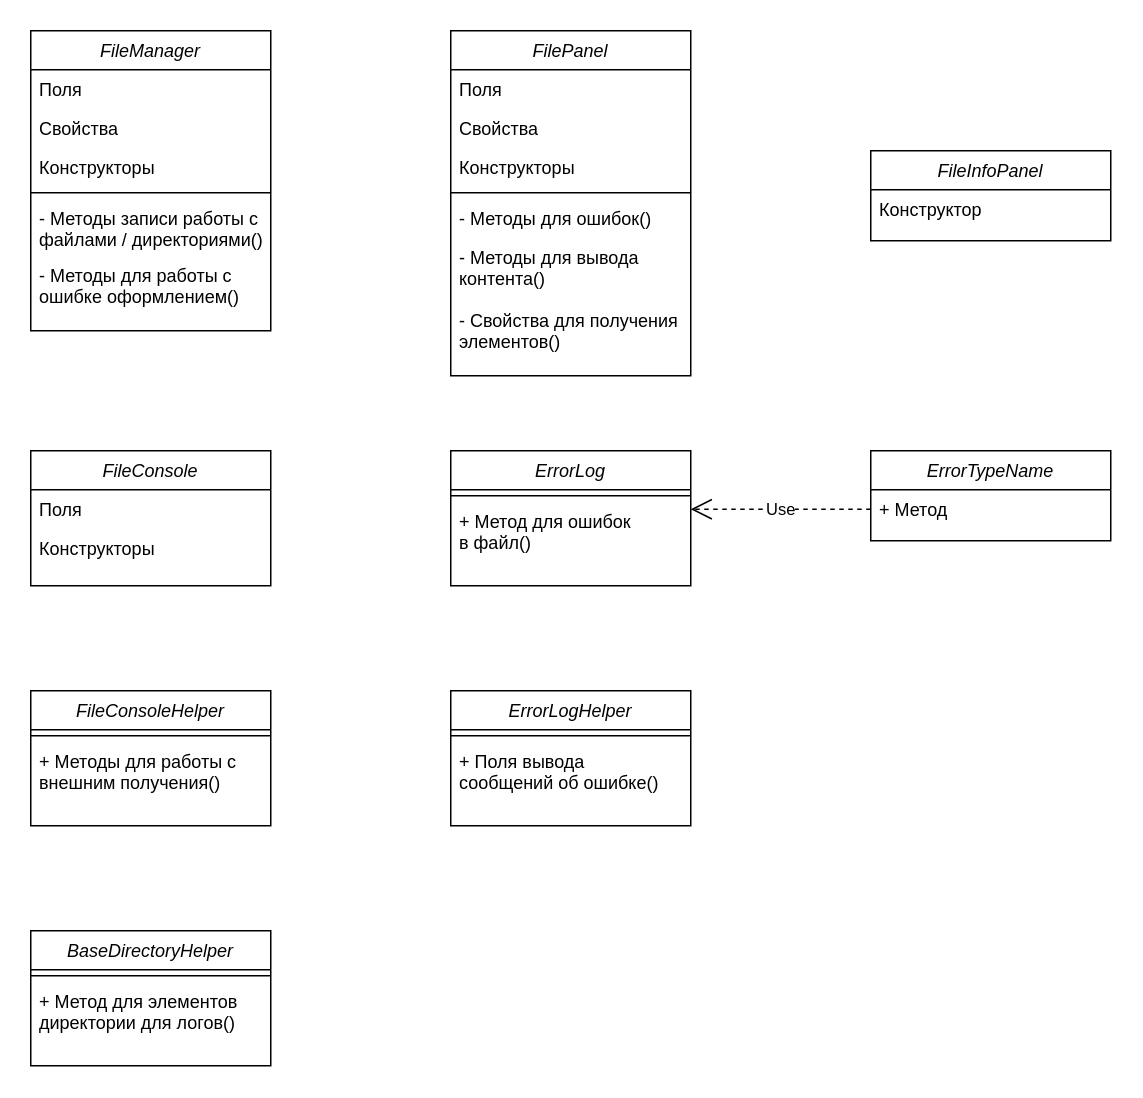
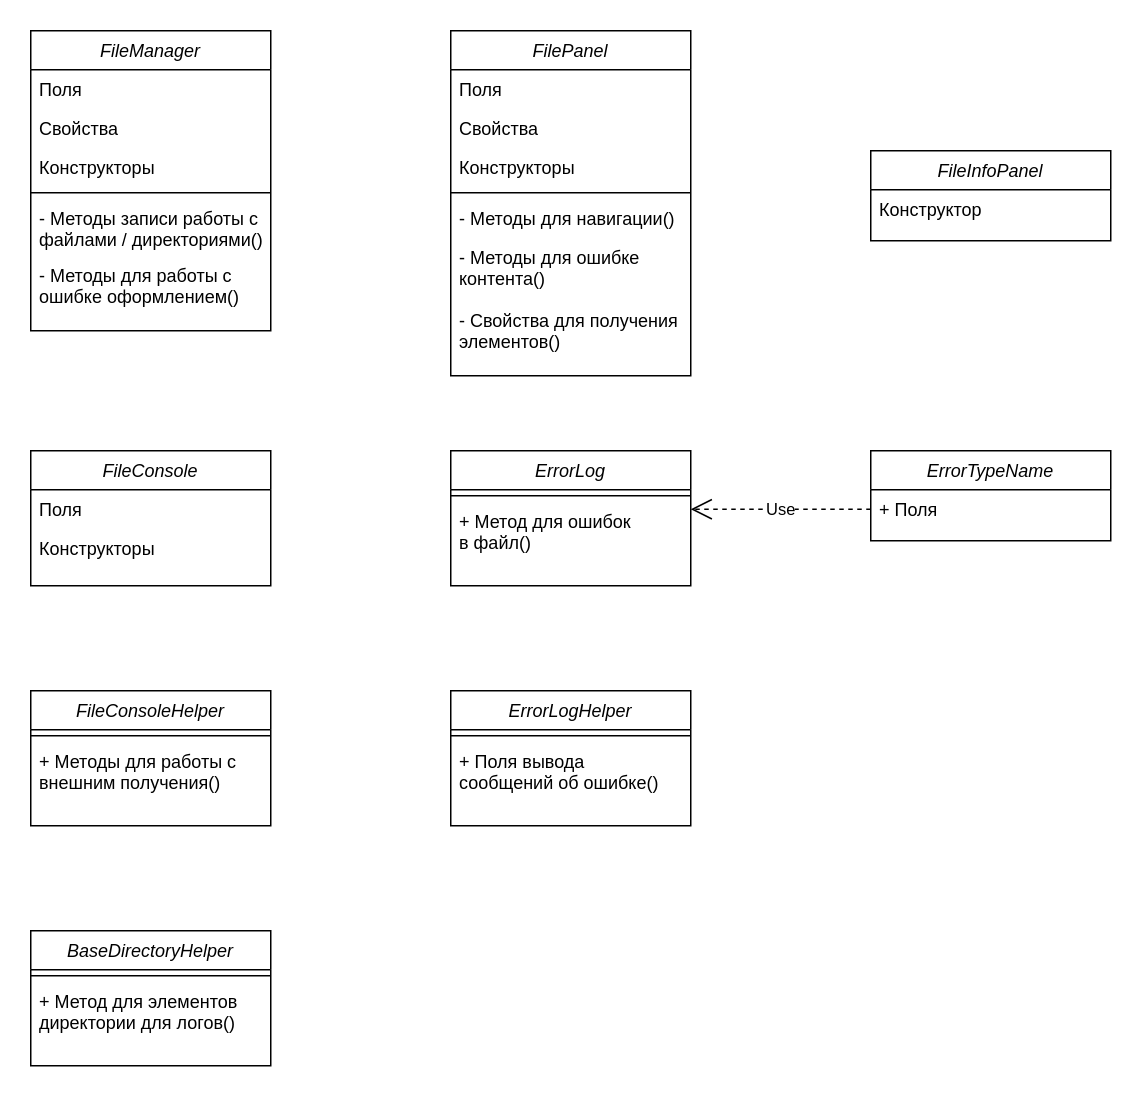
node "- Методы для ошибок()": label "- Методы для ошибок()" -> "- Методы для навигации()"
node "- Методы для вывода контента()": label "- Методы для вывода контента()" -> "- Методы для ошибке контента()"
node "+ Метод": label "+ Метод" -> "+ Поля"
